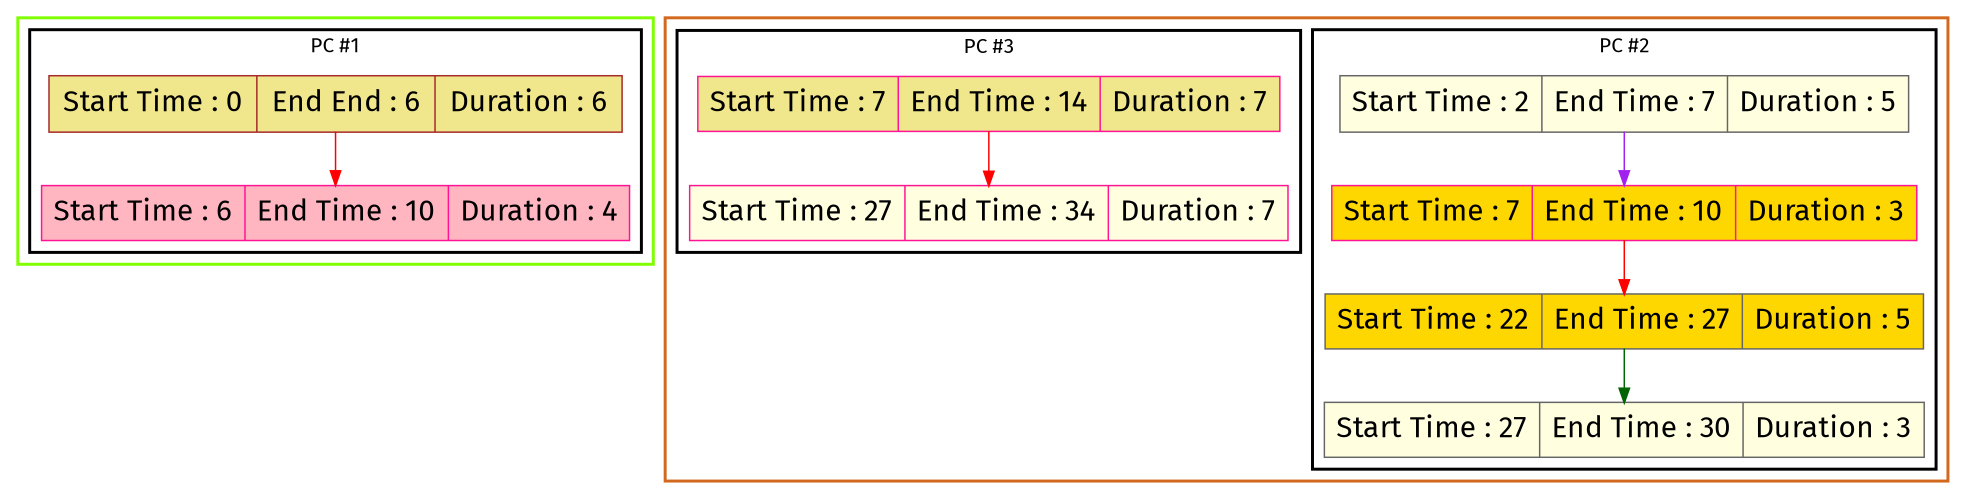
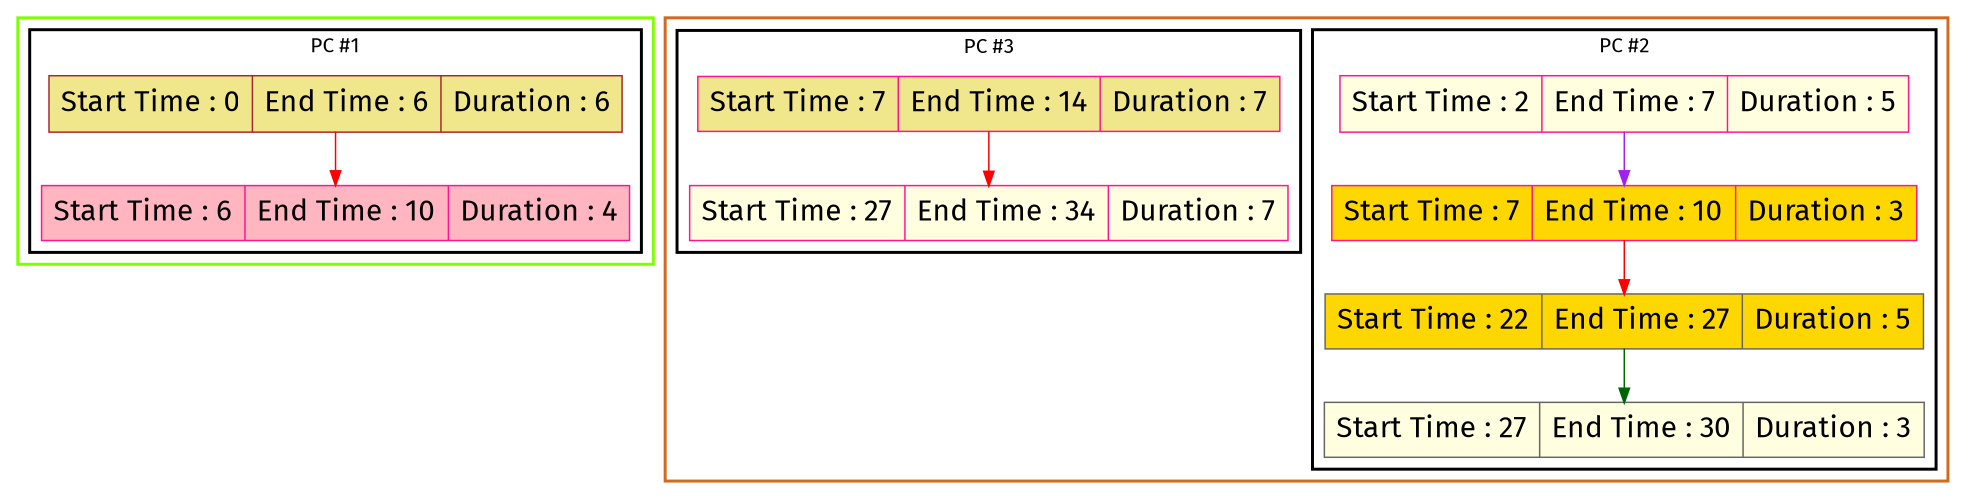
node "Start Time : 0": text "End End : 6" -> "End Time : 6"
node "Start Time : 2": color gray40 -> deeppink
